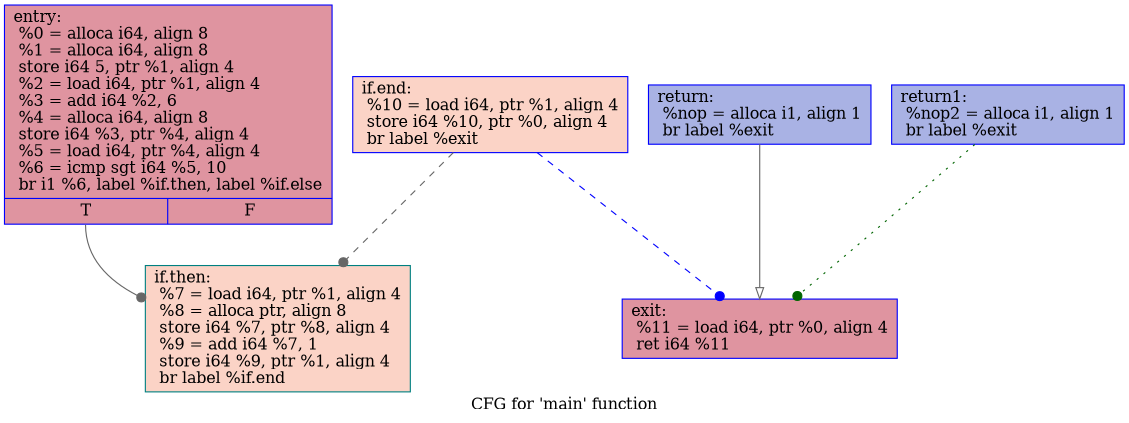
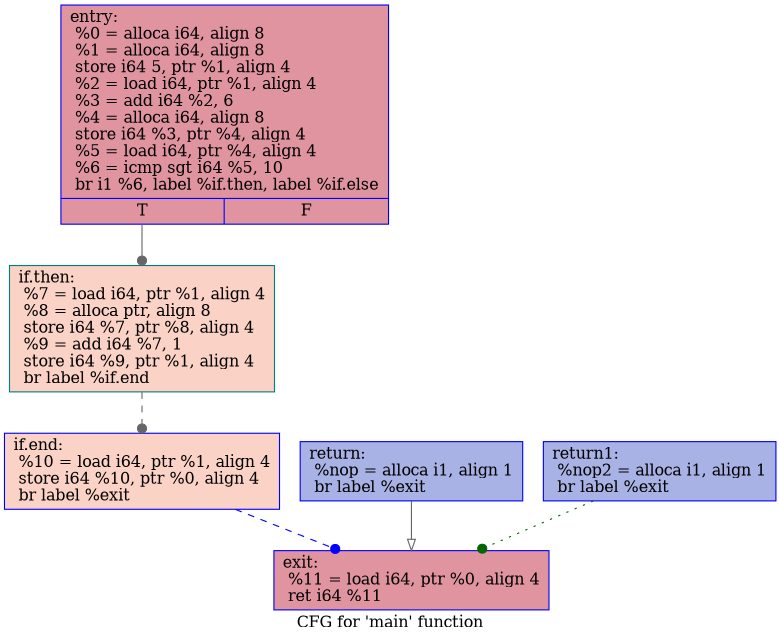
edge "if.end:" -> "if.then:": reversed
